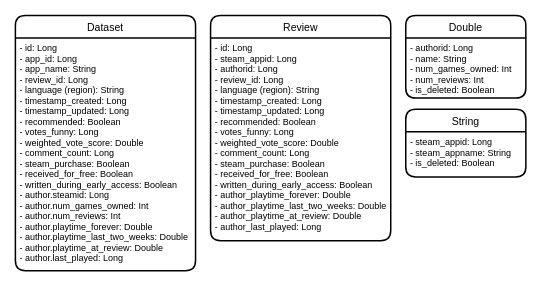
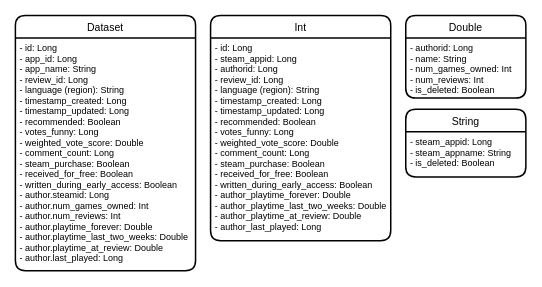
node "Review": label "Review" -> "Int"
